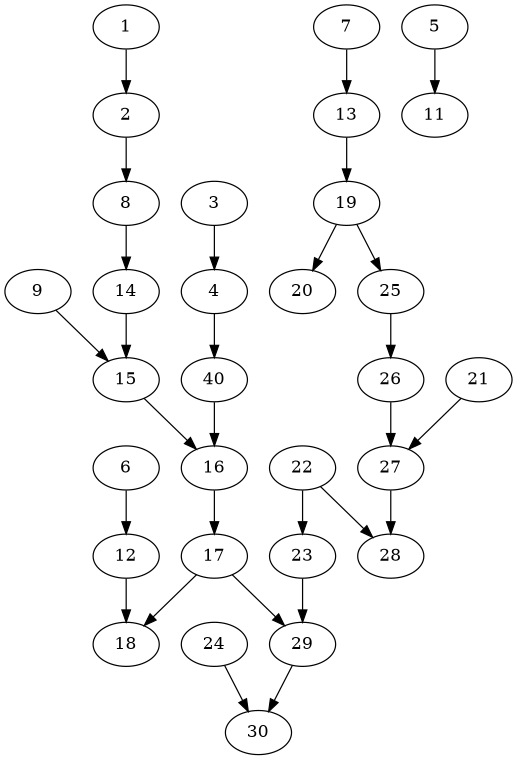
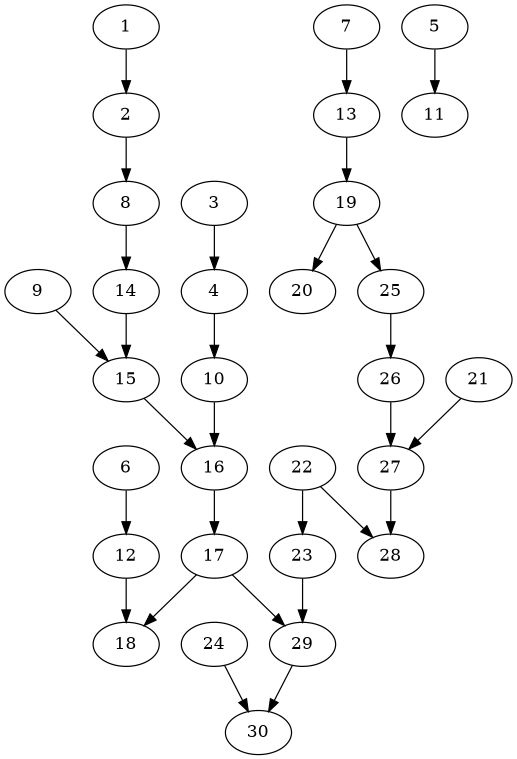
node "40": label "40" -> "10"
